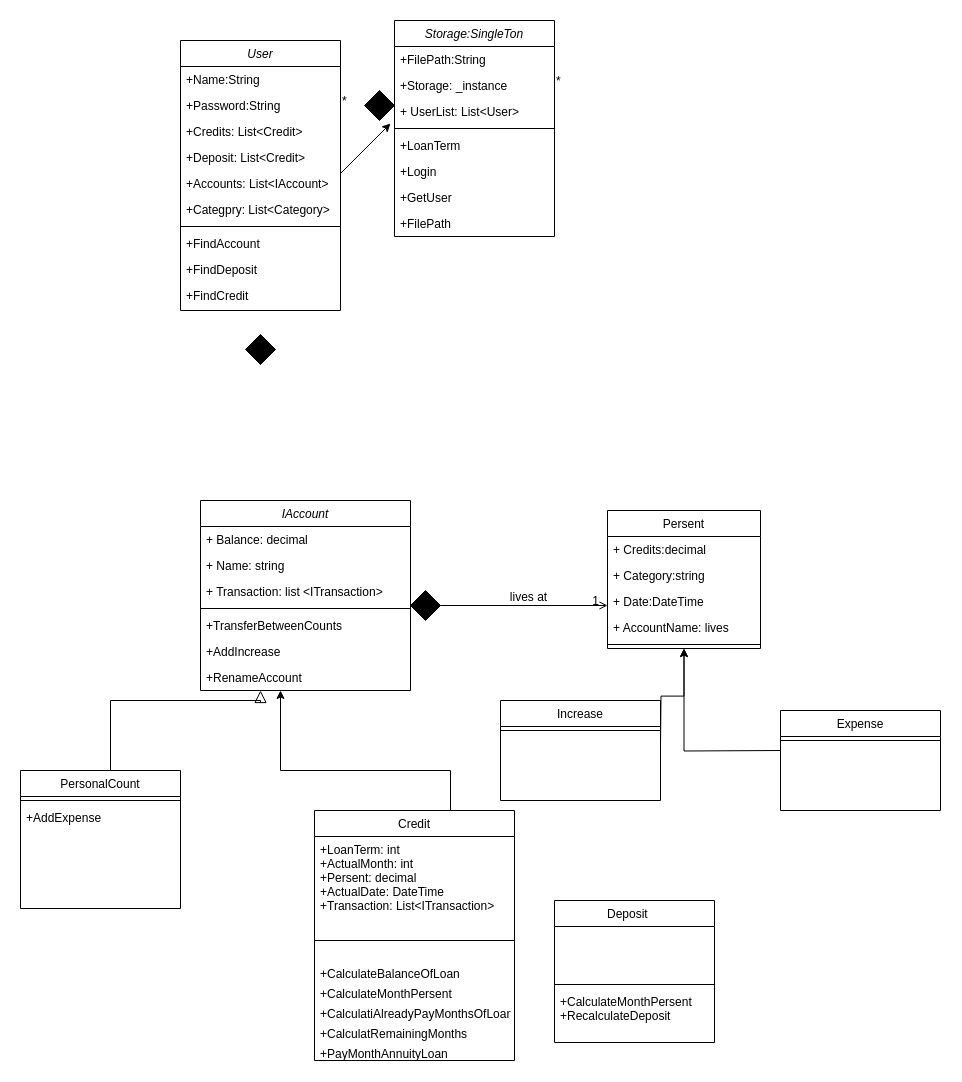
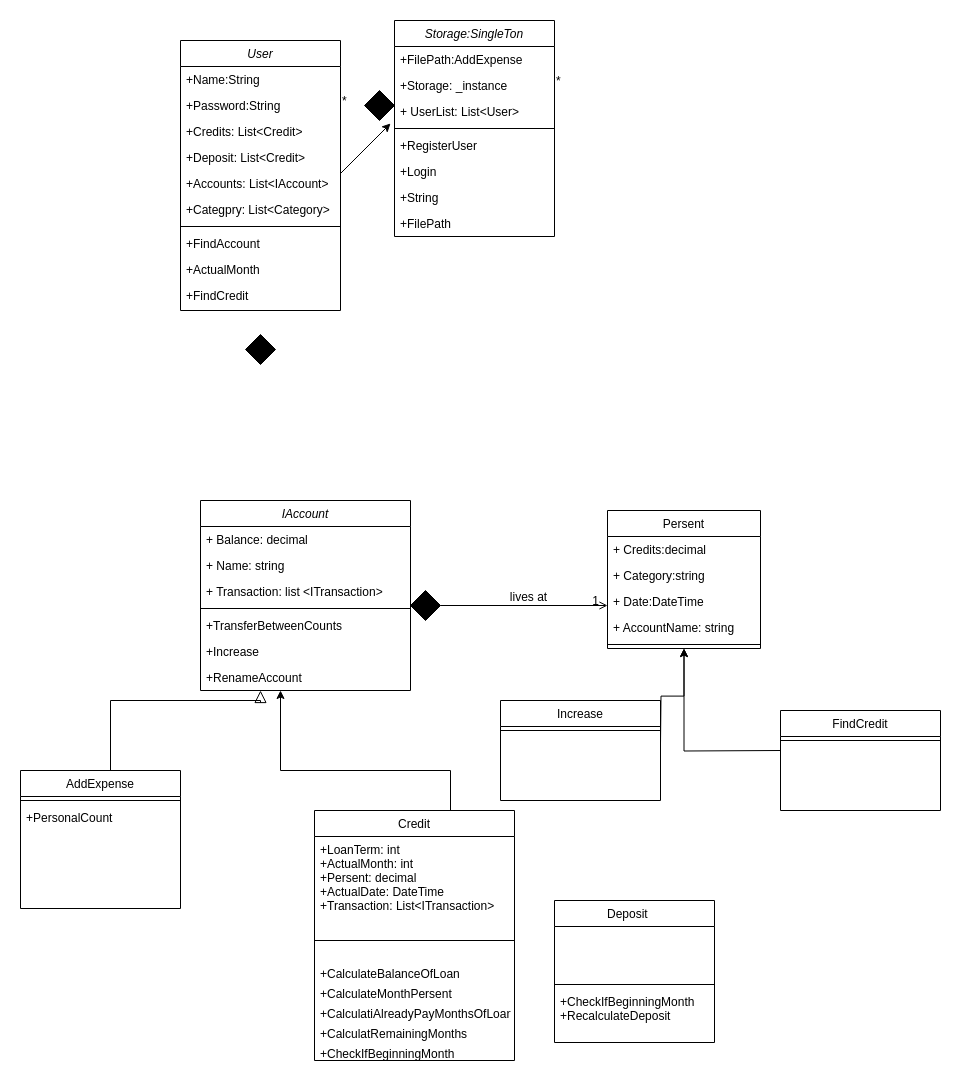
node "+FilePath:String": label "+FilePath:String" -> "+FilePath:AddExpense"
node "+LoanTerm": label "+LoanTerm" -> "+RegisterUser"
node "+GetUser": label "+GetUser" -> "+String"
node "+FindDeposit": label "+FindDeposit" -> "+ActualMonth"
node "+ AccountName: lives": label "+ AccountName: lives" -> "+ AccountName: string"
node "+AddIncrease": label "+AddIncrease" -> "+Increase"
node "Expense": label "Expense" -> "FindCredit"
node "PersonalCount": label "PersonalCount" -> "AddExpense"
node "+AddExpense": label "+AddExpense" -> "+PersonalCount"
node "+CalculateMonthPersent +RecalculateDeposit": label "+CalculateMonthPersent +RecalculateDeposit" -> "+CheckIfBeginningMonth +RecalculateDeposit"
node "+PayMonthAnnuityLoan": label "+PayMonthAnnuityLoan" -> "+CheckIfBeginningMonth"
